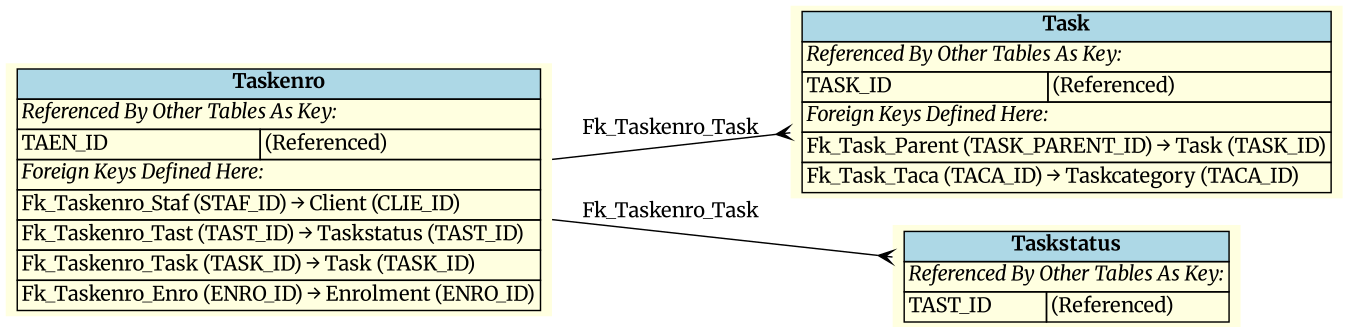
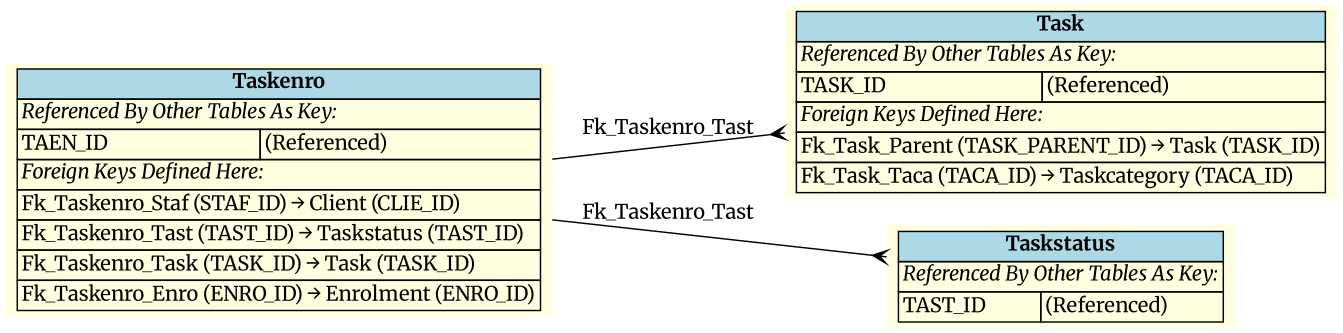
edge "Task" -- "Taskenro": label " Fk_Taskenro_Task " -> " Fk_Taskenro_Tast "
edge "Taskenro" -- "Taskstatus": label " Fk_Taskenro_Task " -> " Fk_Taskenro_Tast "
